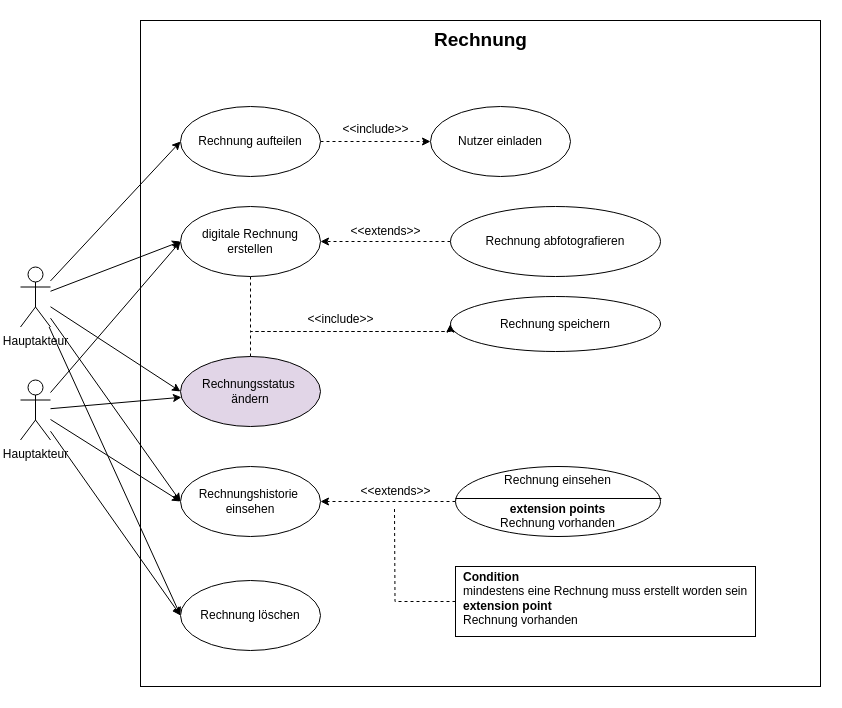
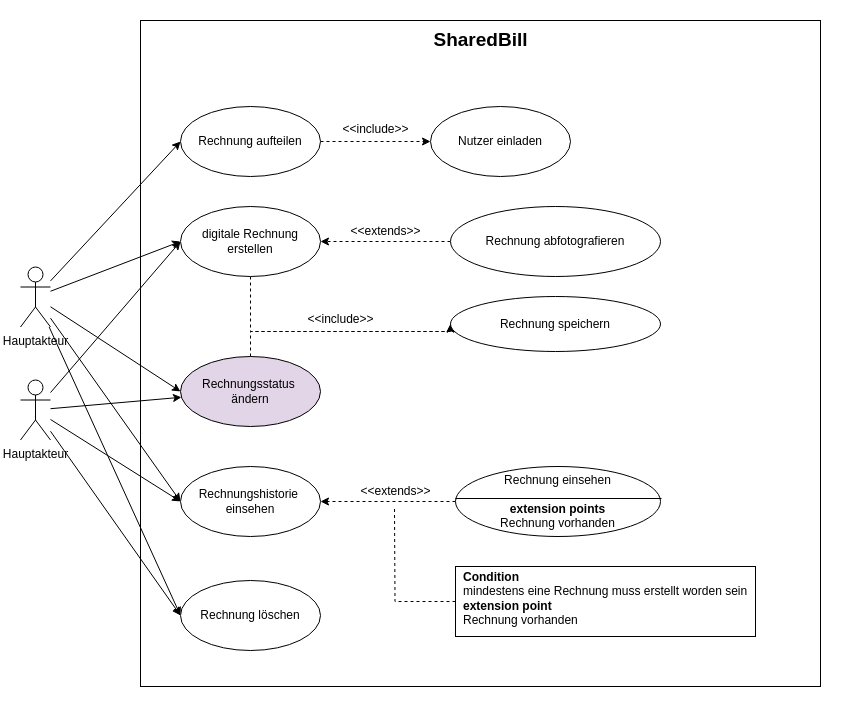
node "Rechnung": label "Rechnung" -> "SharedBill"
